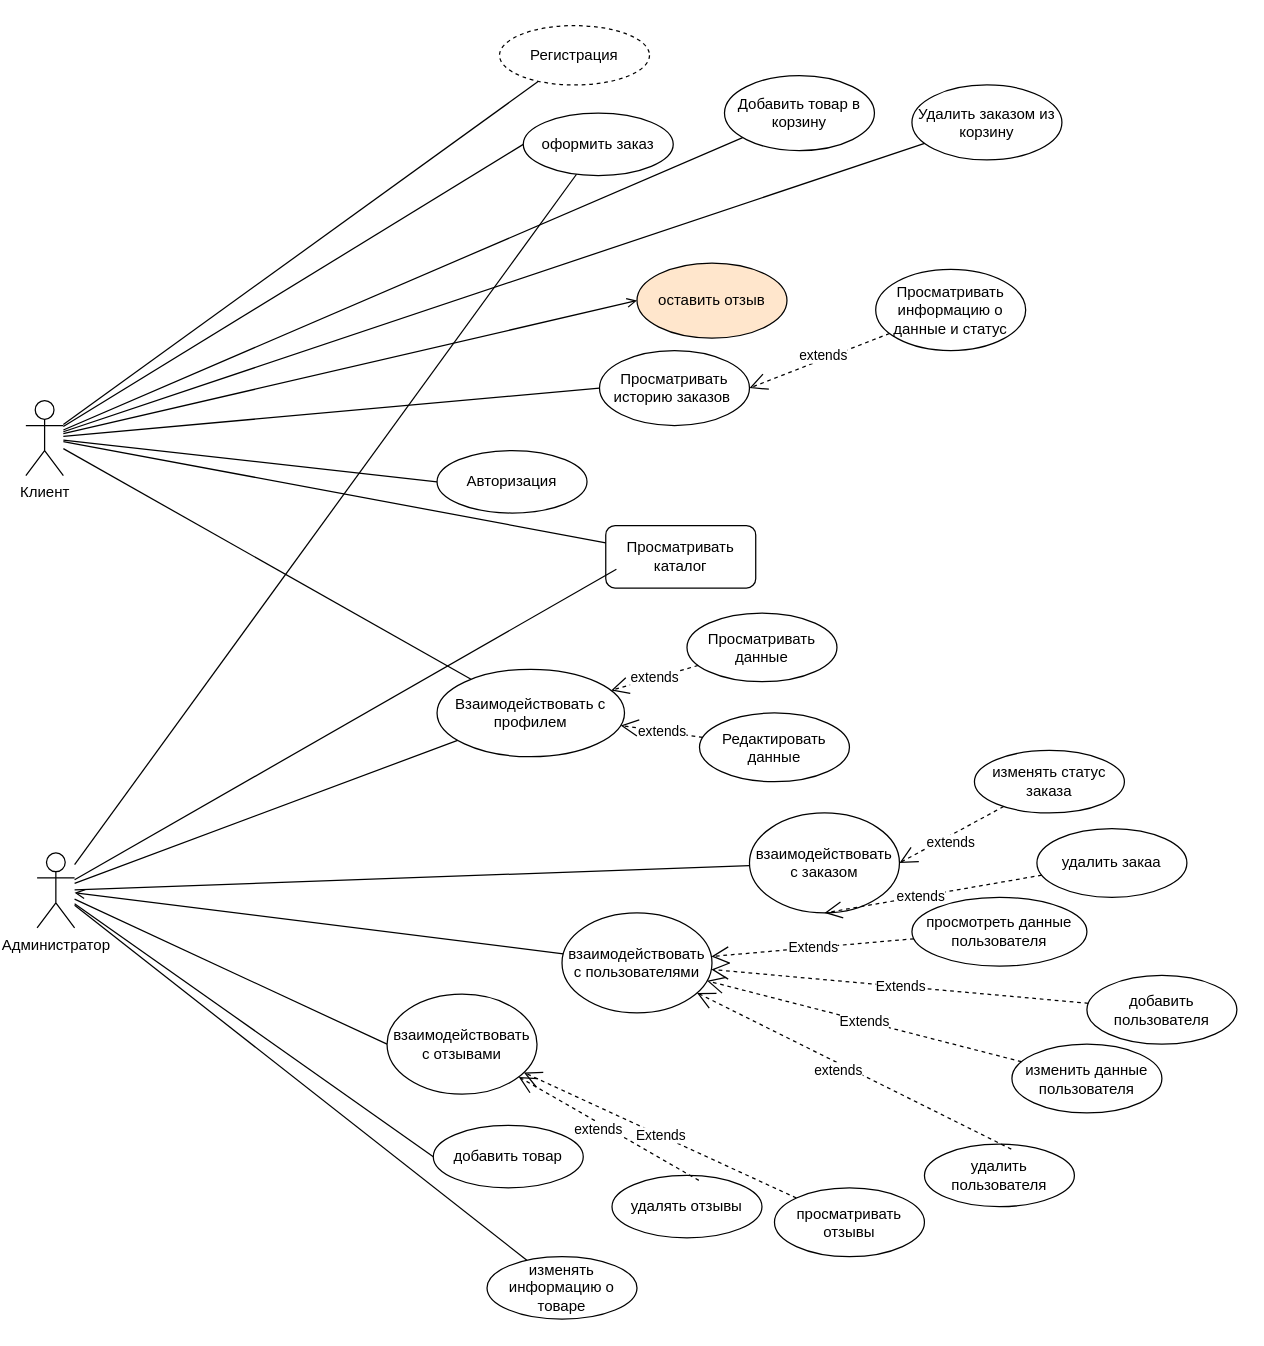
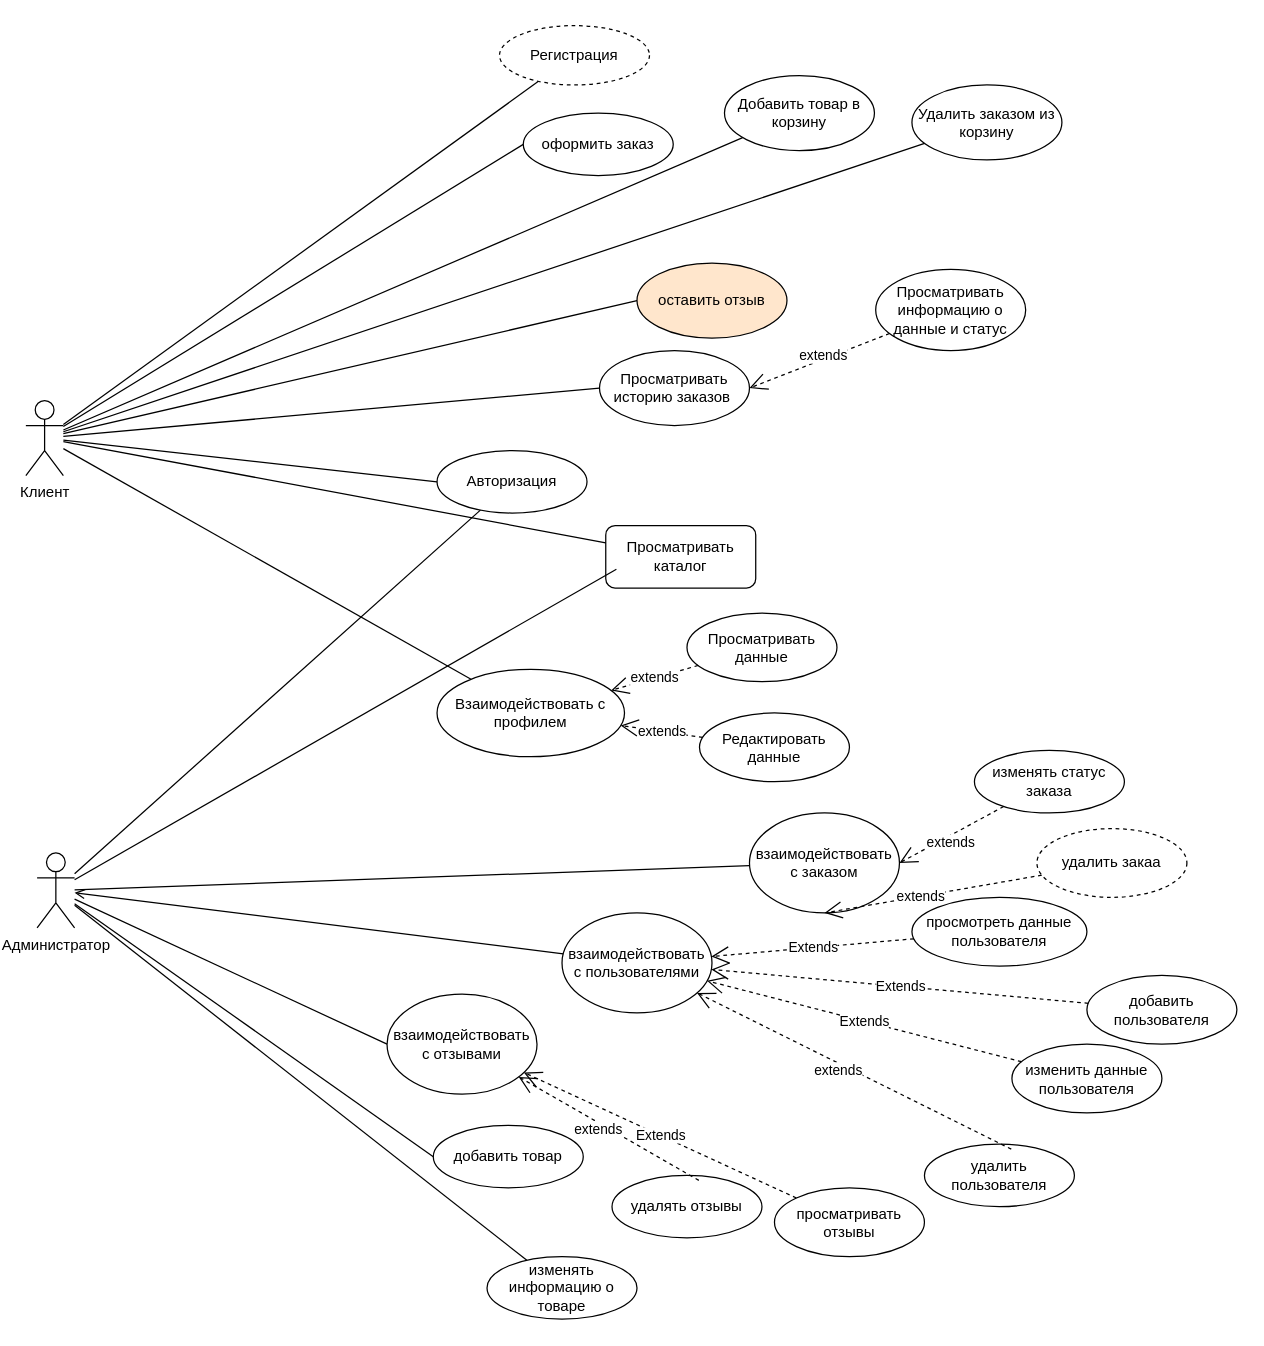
edge "Клиент" -> "оставить отзыв": arrowhead open -> none
edge "оформить заказ" -- "Администратор": now "Авторизация" -- "Администратор"
edge "Взаимодействовать с профилем" -- "Администратор": removed
node "удалить закаа": style solid -> dashed
